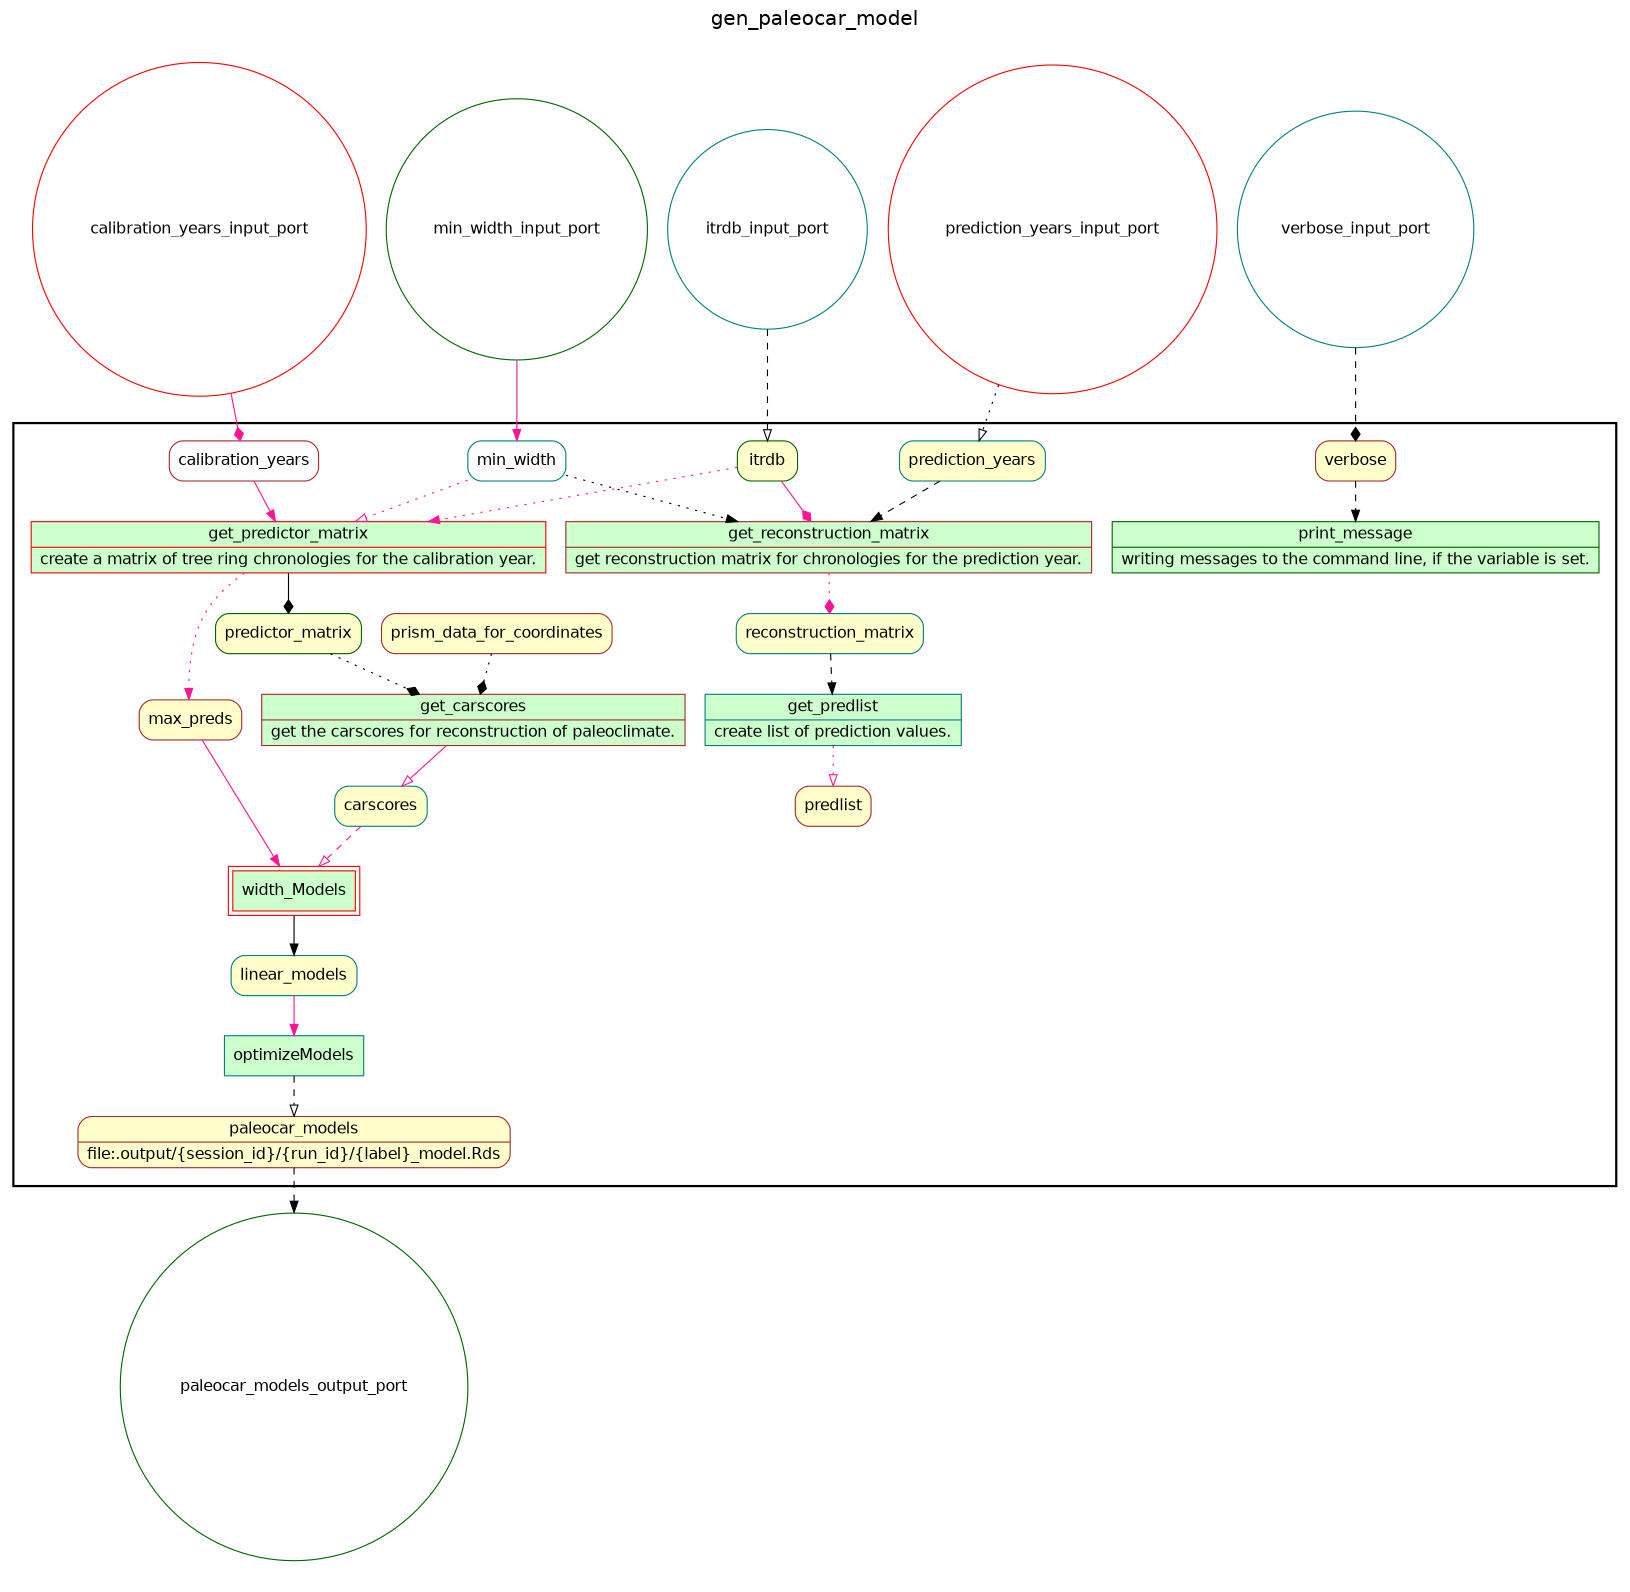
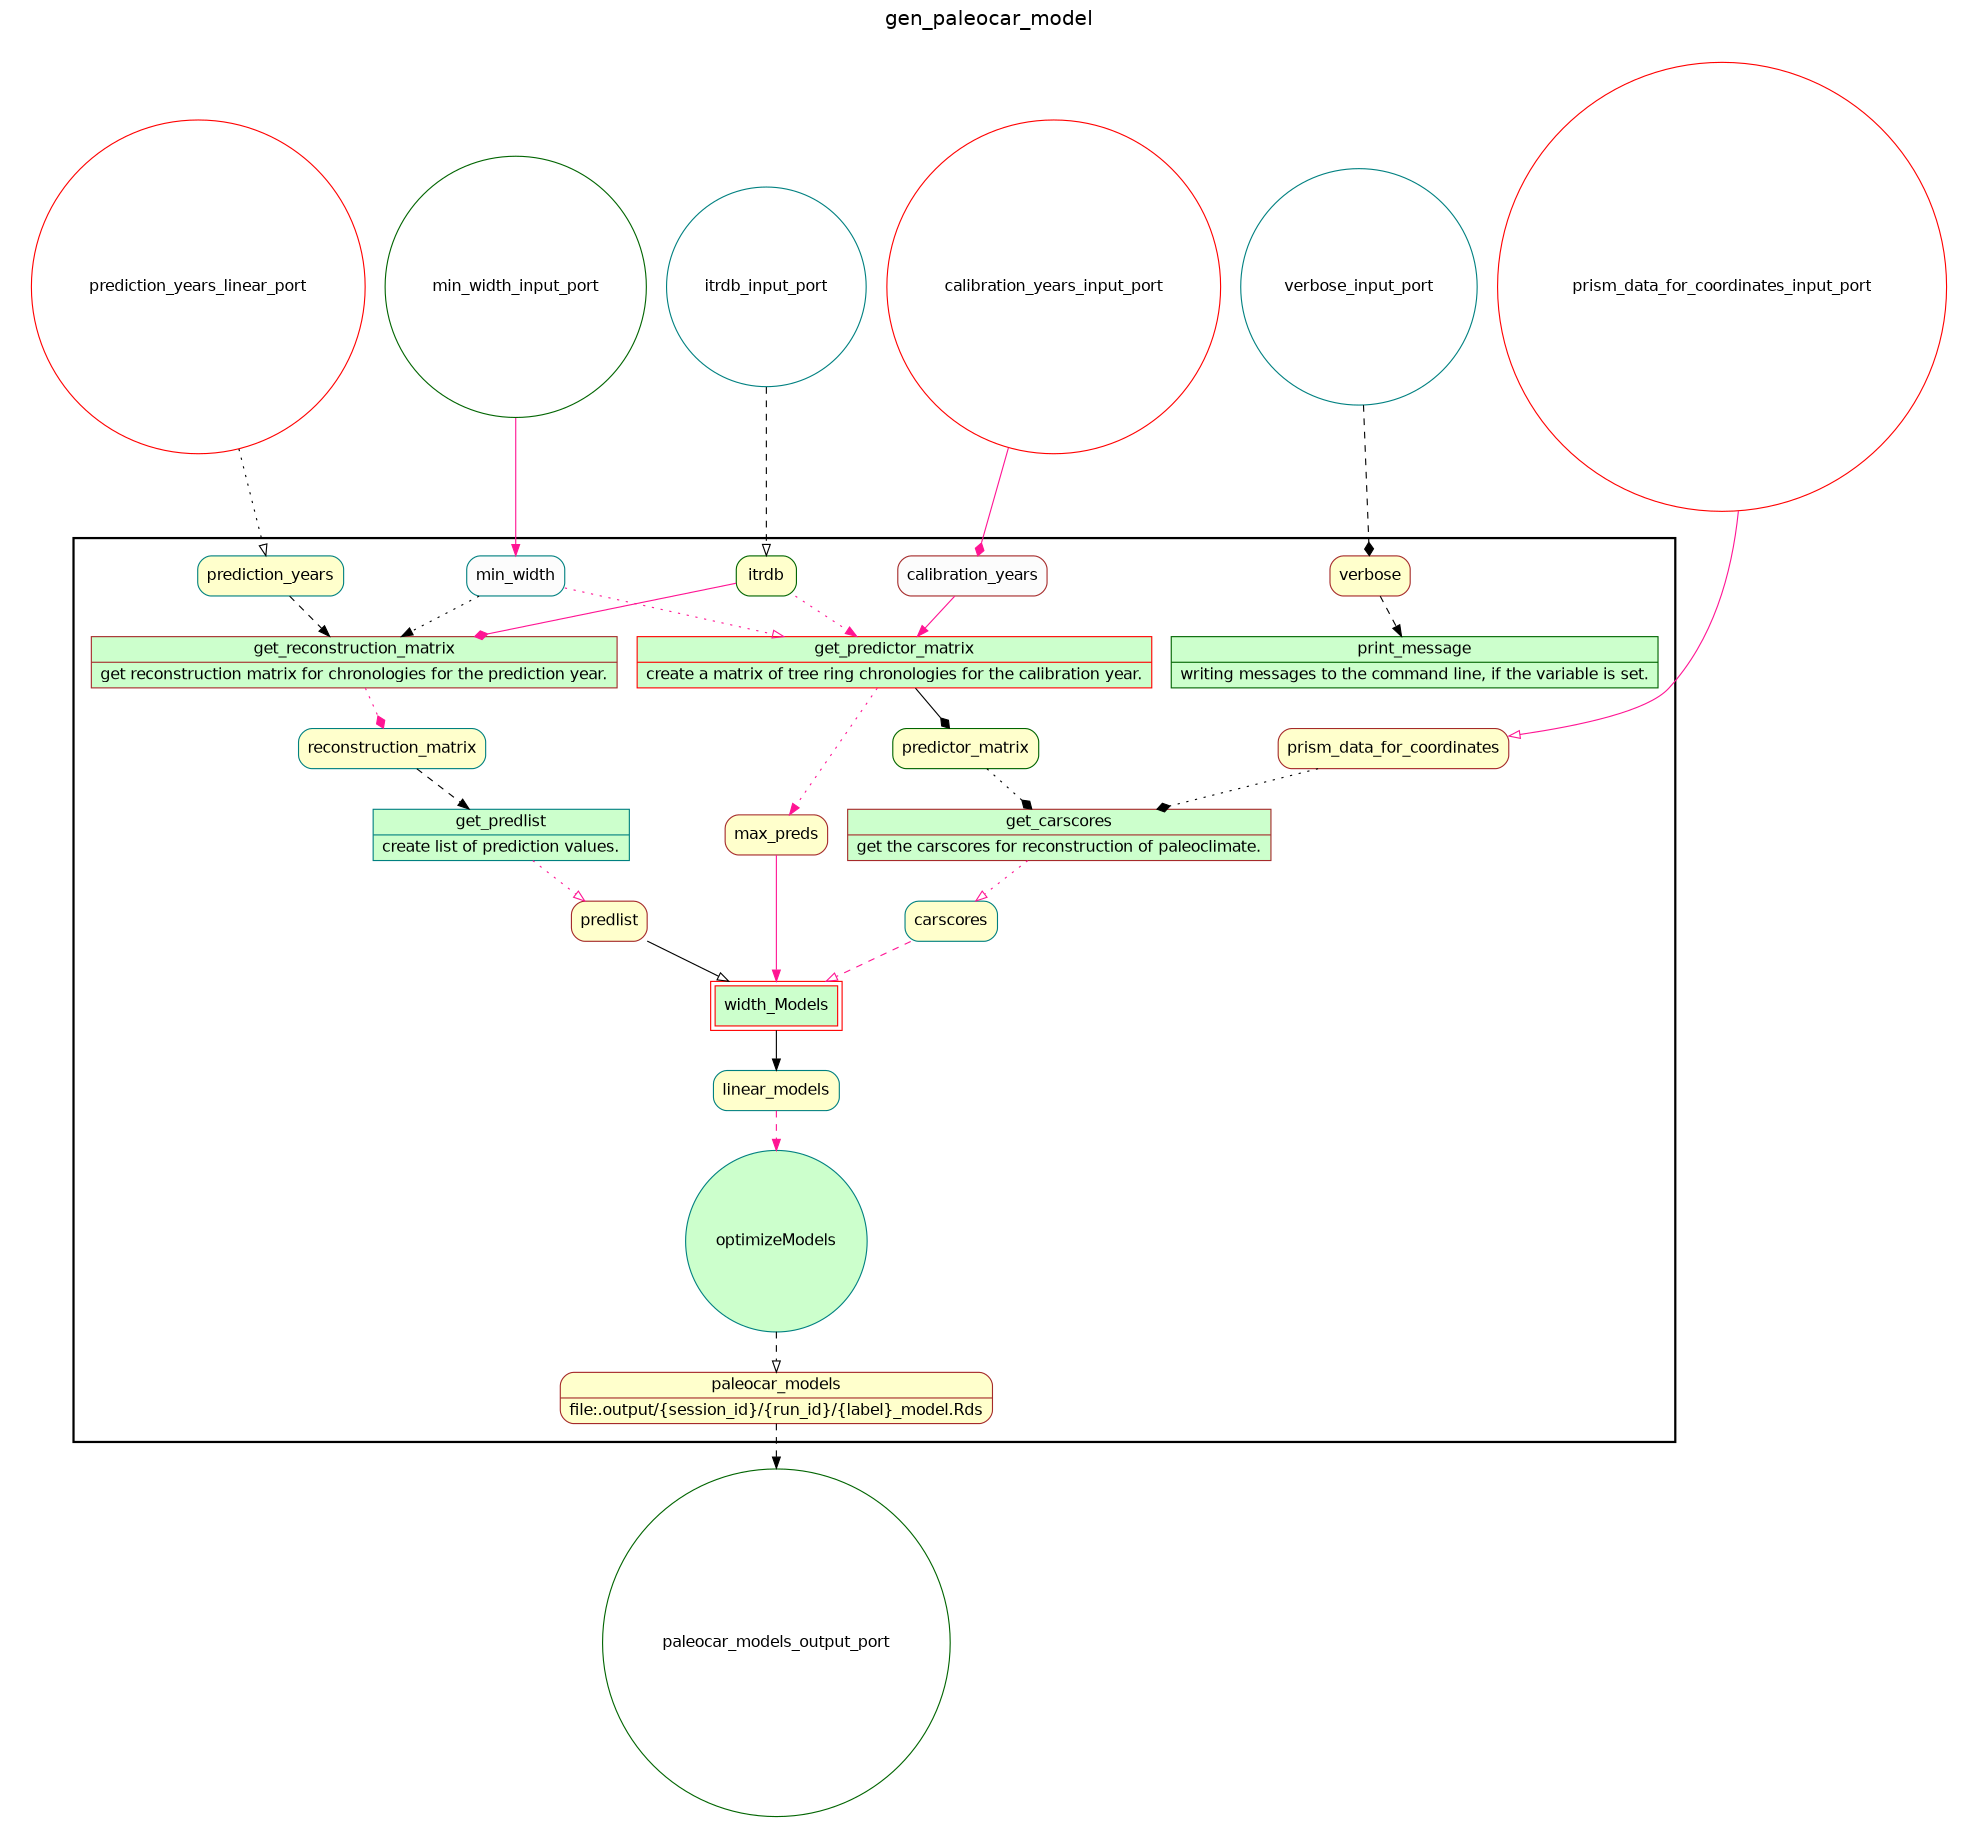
node "prediction_years_input_port": label "prediction_years_input_port" -> "prediction_years_linear_port"
node "prism_data_for_coordinates_input_port": added
edge "get_carscores" -> "carscores": style solid -> dotted
edge "predlist" -> "width_Models": added
edge "linear_models" -> "optimizeModels": style solid -> dashed
node "optimizeModels": shape box -> circle
